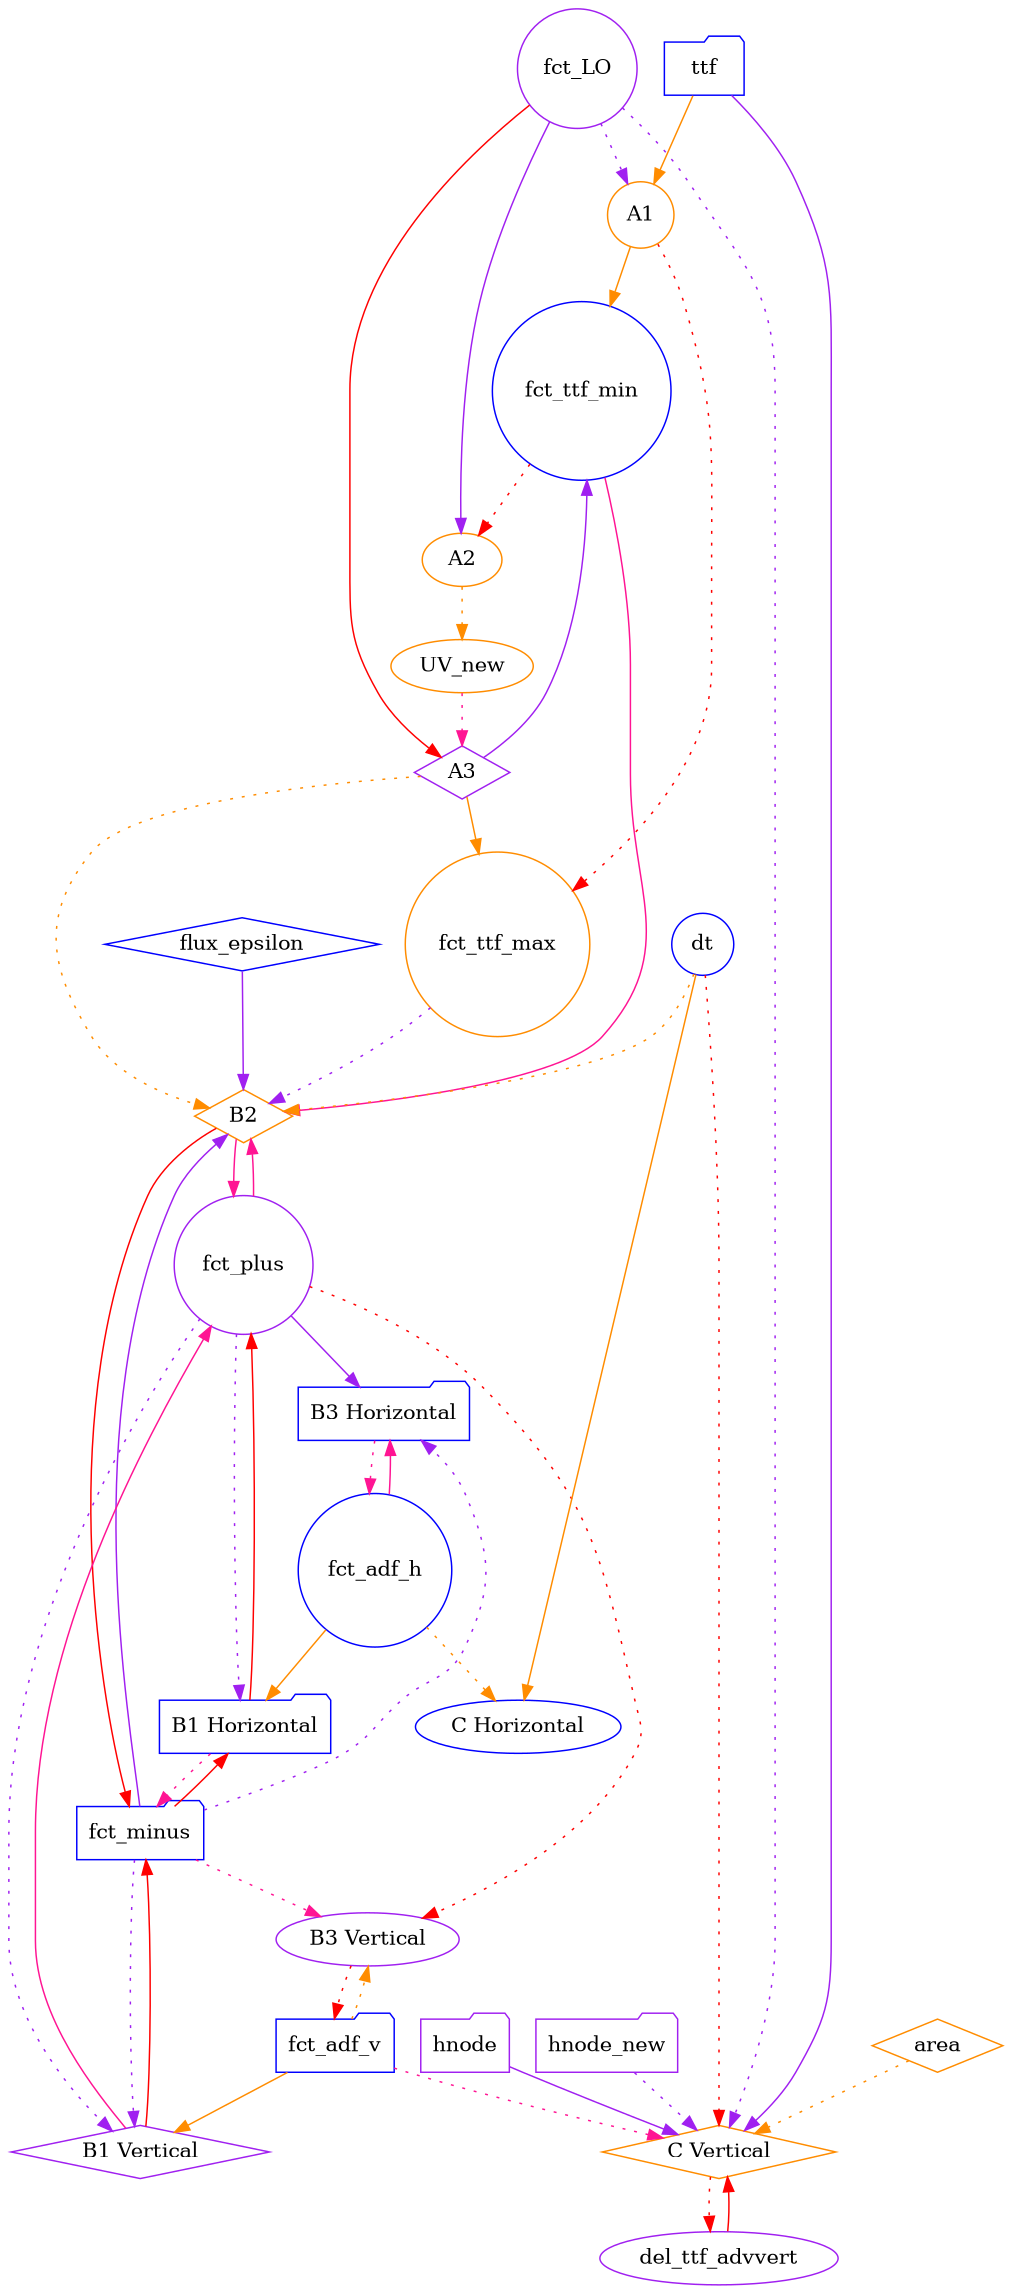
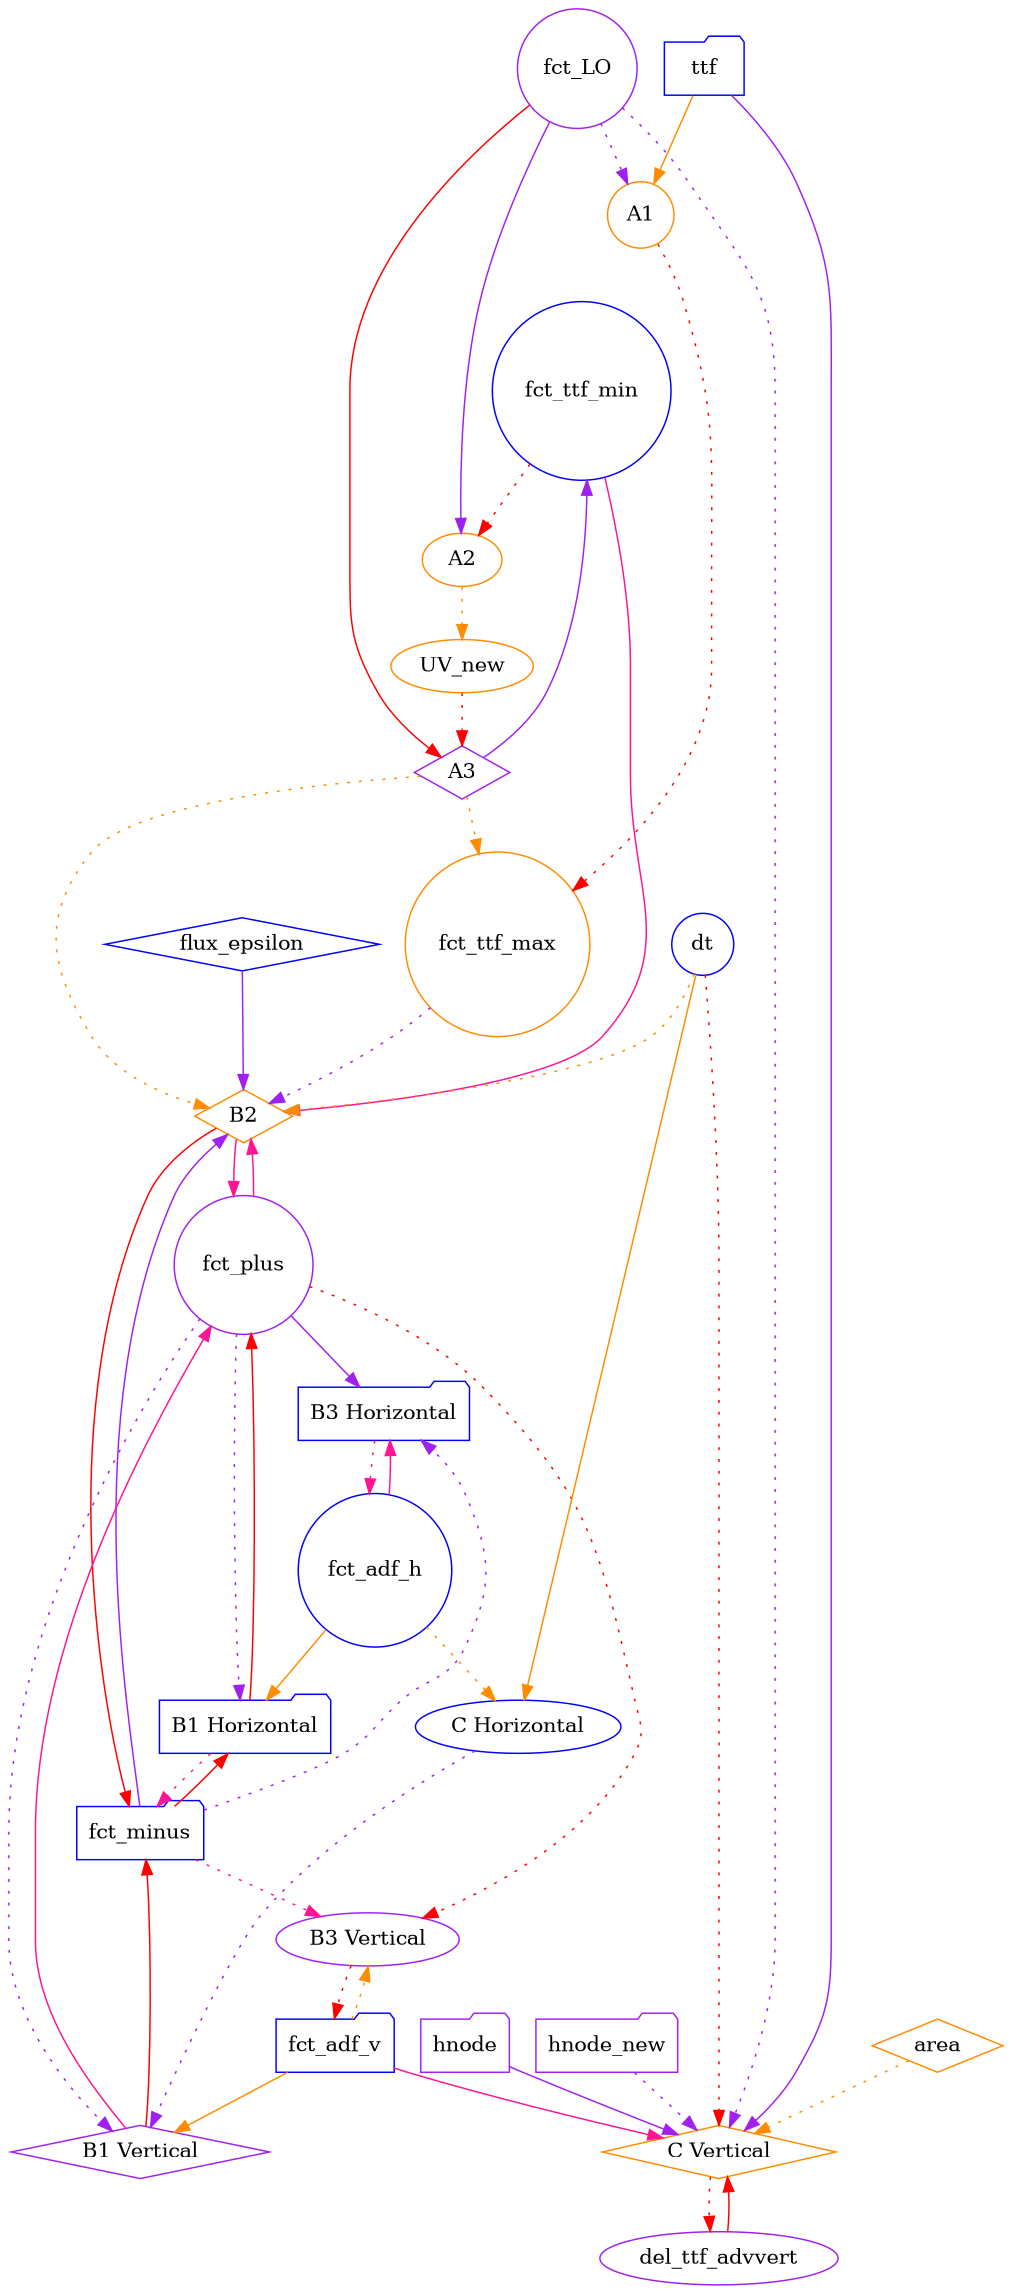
edge "A1" -> "fct_ttf_min": removed
edge "UV_new" -> "A3": color deeppink -> red
edge "A3" -> "fct_ttf_max": style solid -> dotted
edge "fct_minus" -> "B1 Vertical": now "C Horizontal" -> "B1 Vertical"
edge "fct_adf_v" -> "C Vertical": style dotted -> solid
